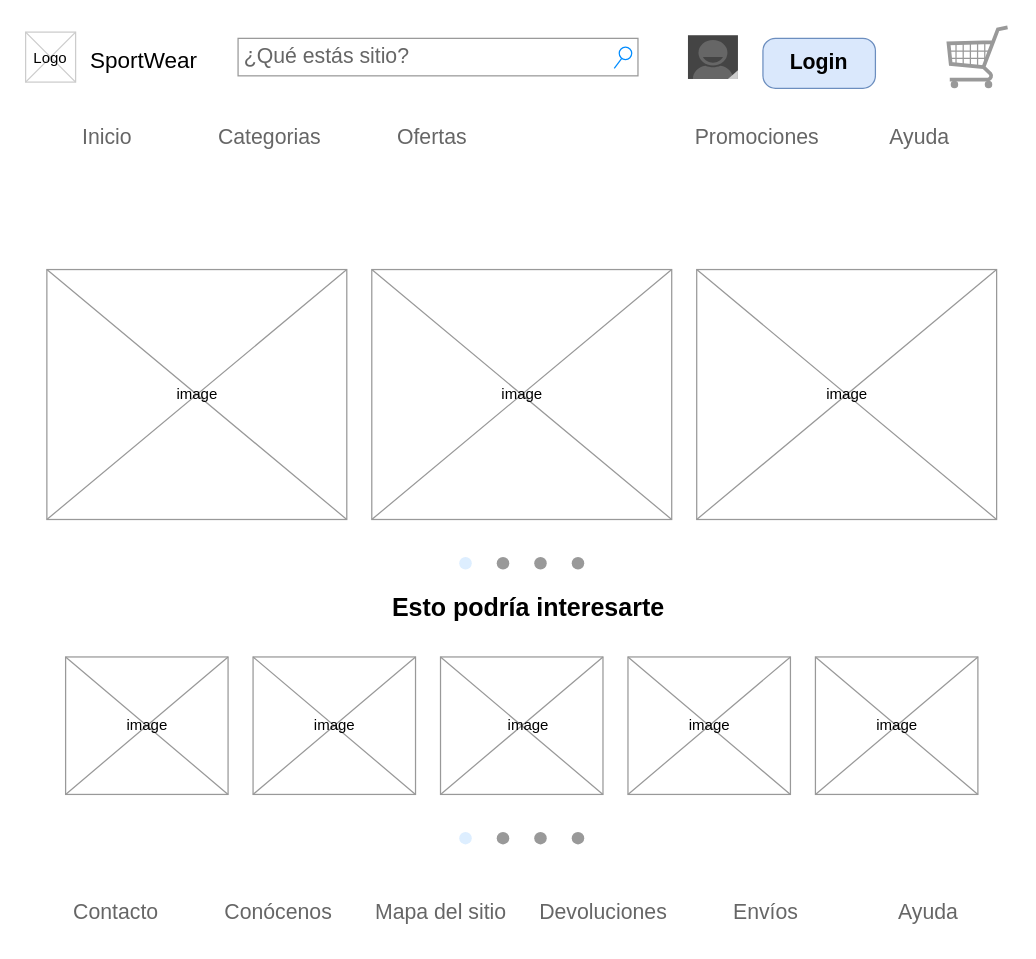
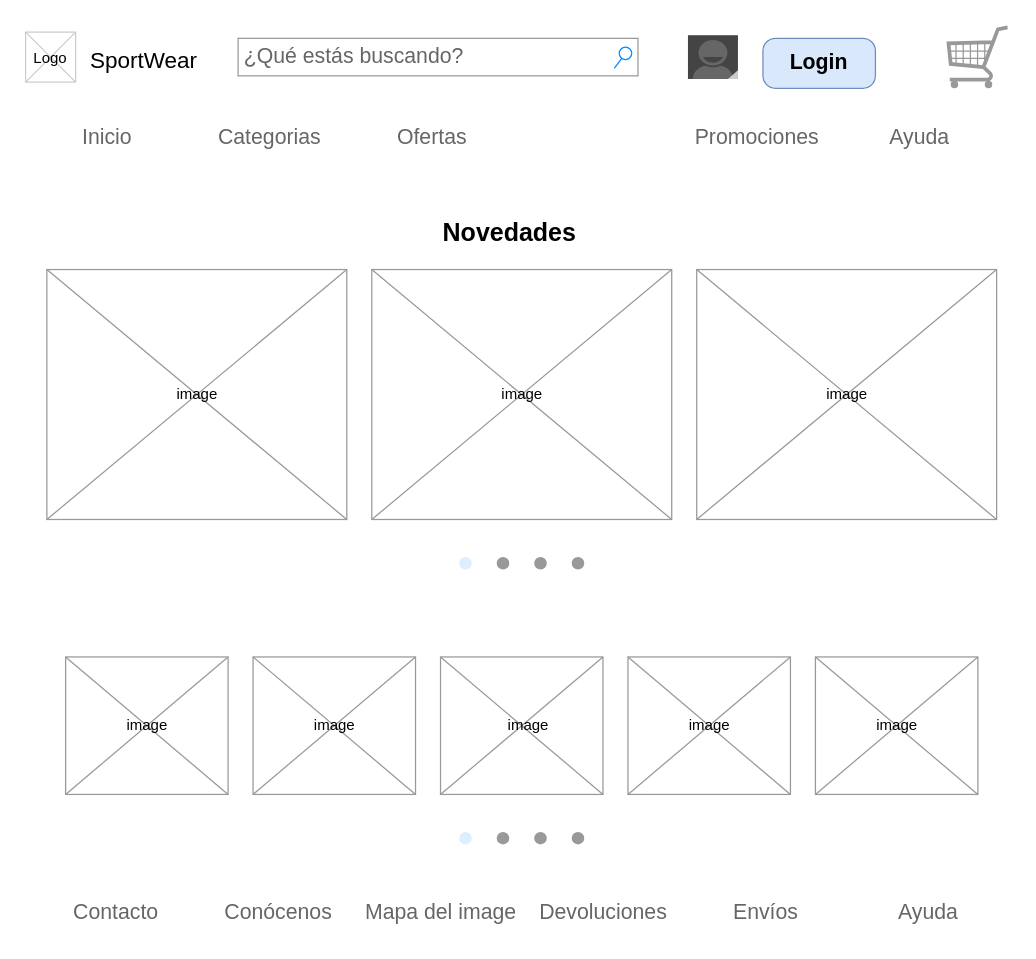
node "¿Qué estás sitio?": label "¿Qué estás sitio?" -> "¿Qué estás buscando?"
node "Novedades": added
node "Esto podría interesarte": removed
node "Mapa del sitio": label "Mapa del sitio" -> "Mapa del image"
